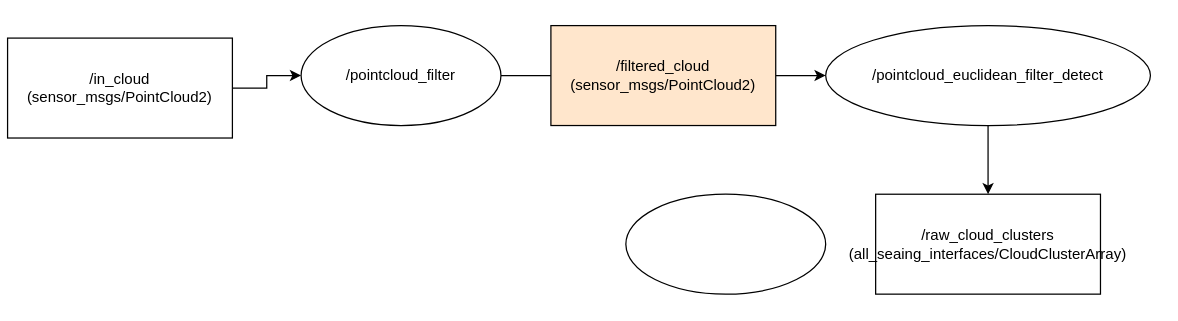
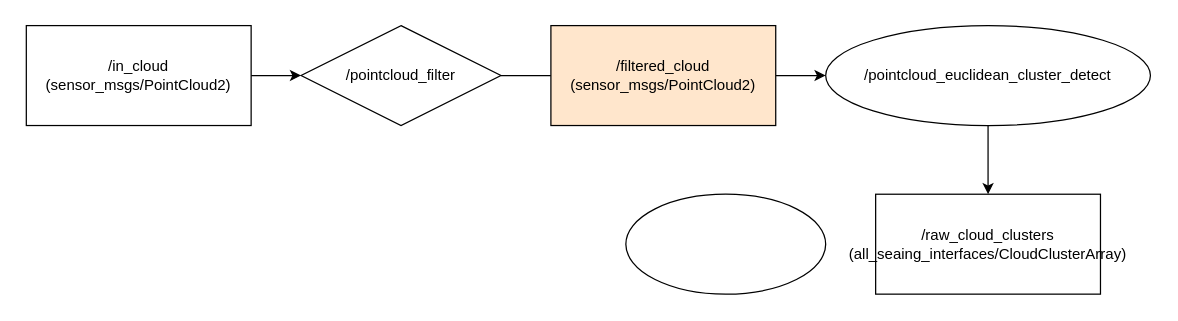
node "/pointcloud_filter": shape ellipse -> diamond
node "/pointcloud_euclidean_filter_detect": label "/pointcloud_euclidean_filter_detect" -> "/pointcloud_euclidean_cluster_detect"
node "/in_cloud (sensor_msgs/PointCloud2)": moved (119, 88) -> (138, 76)
